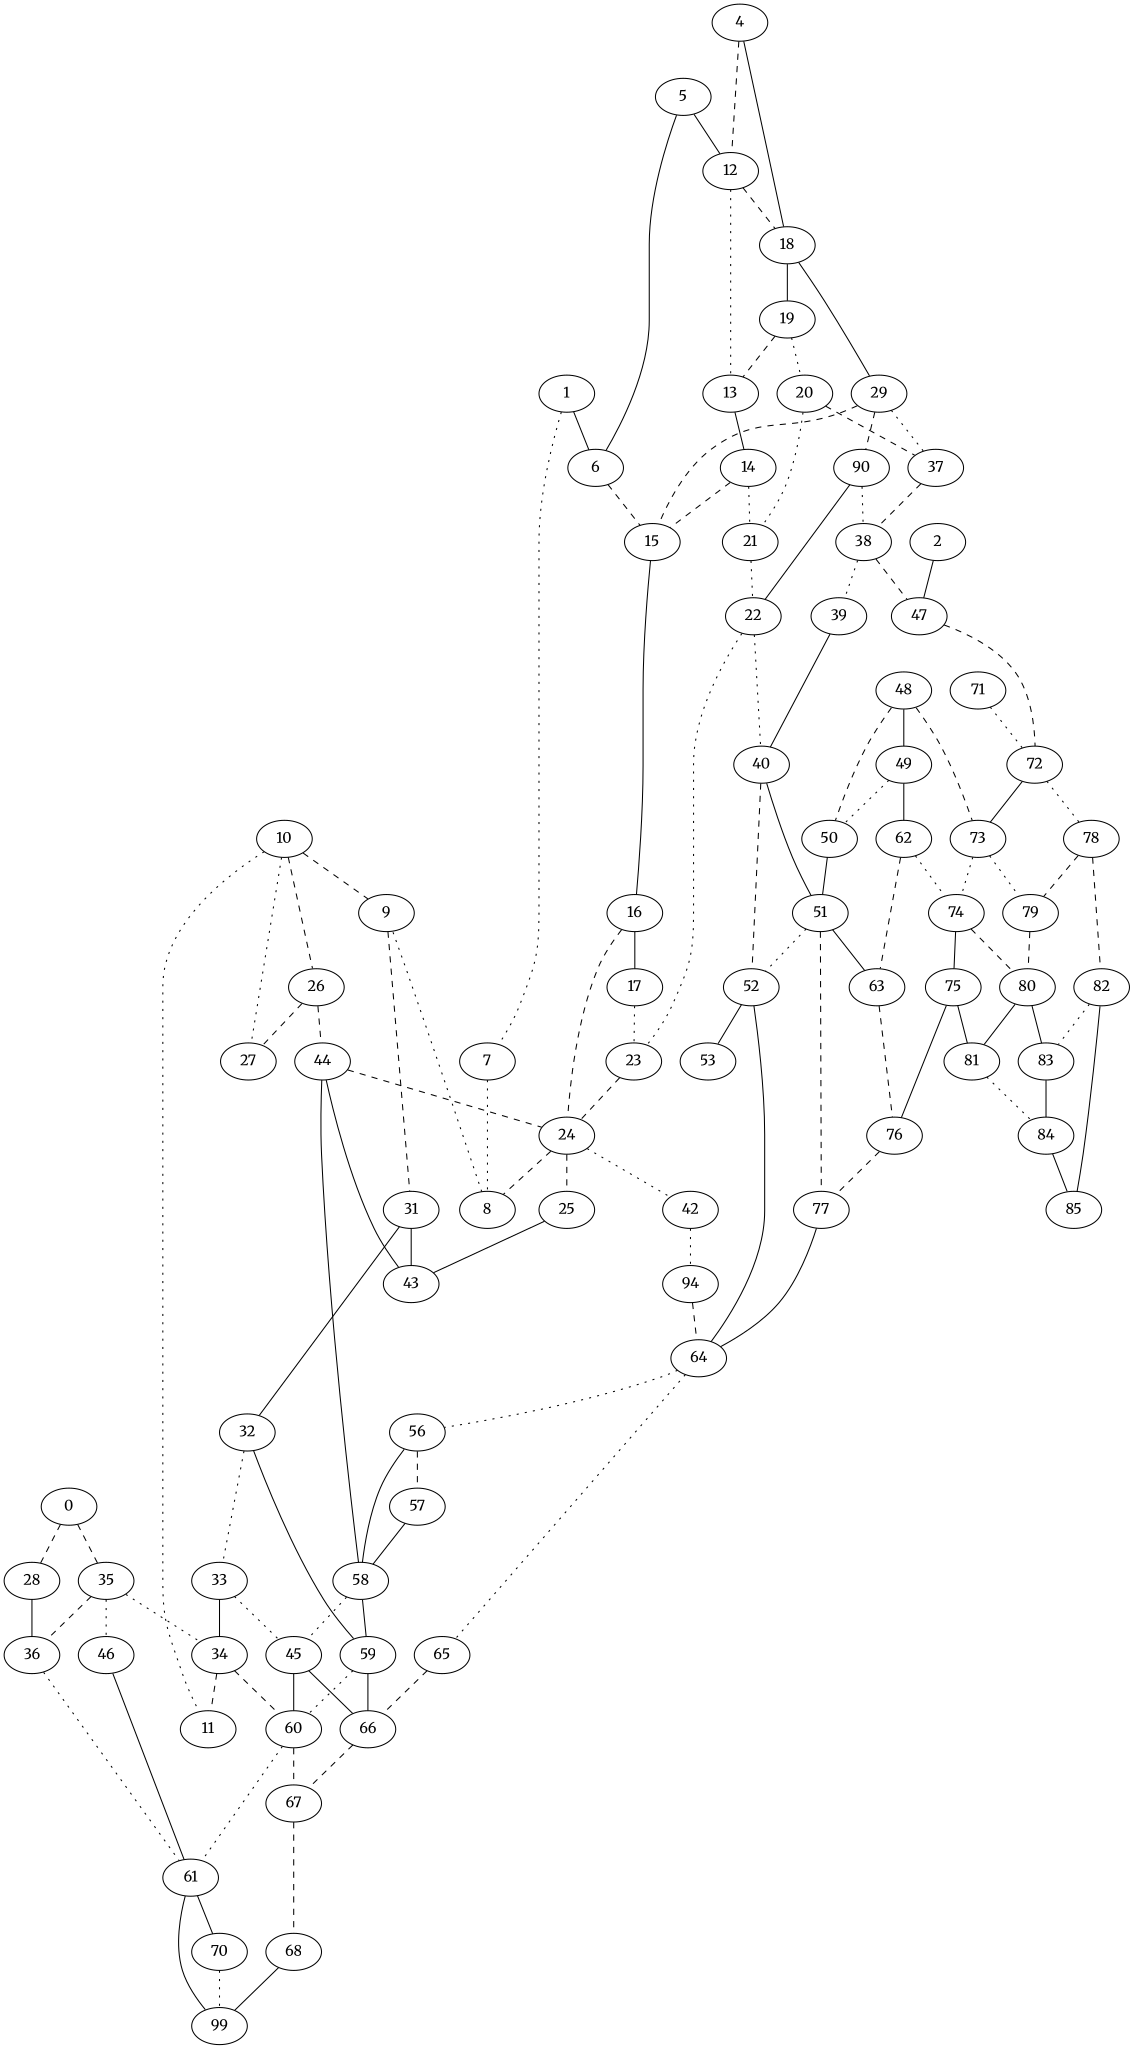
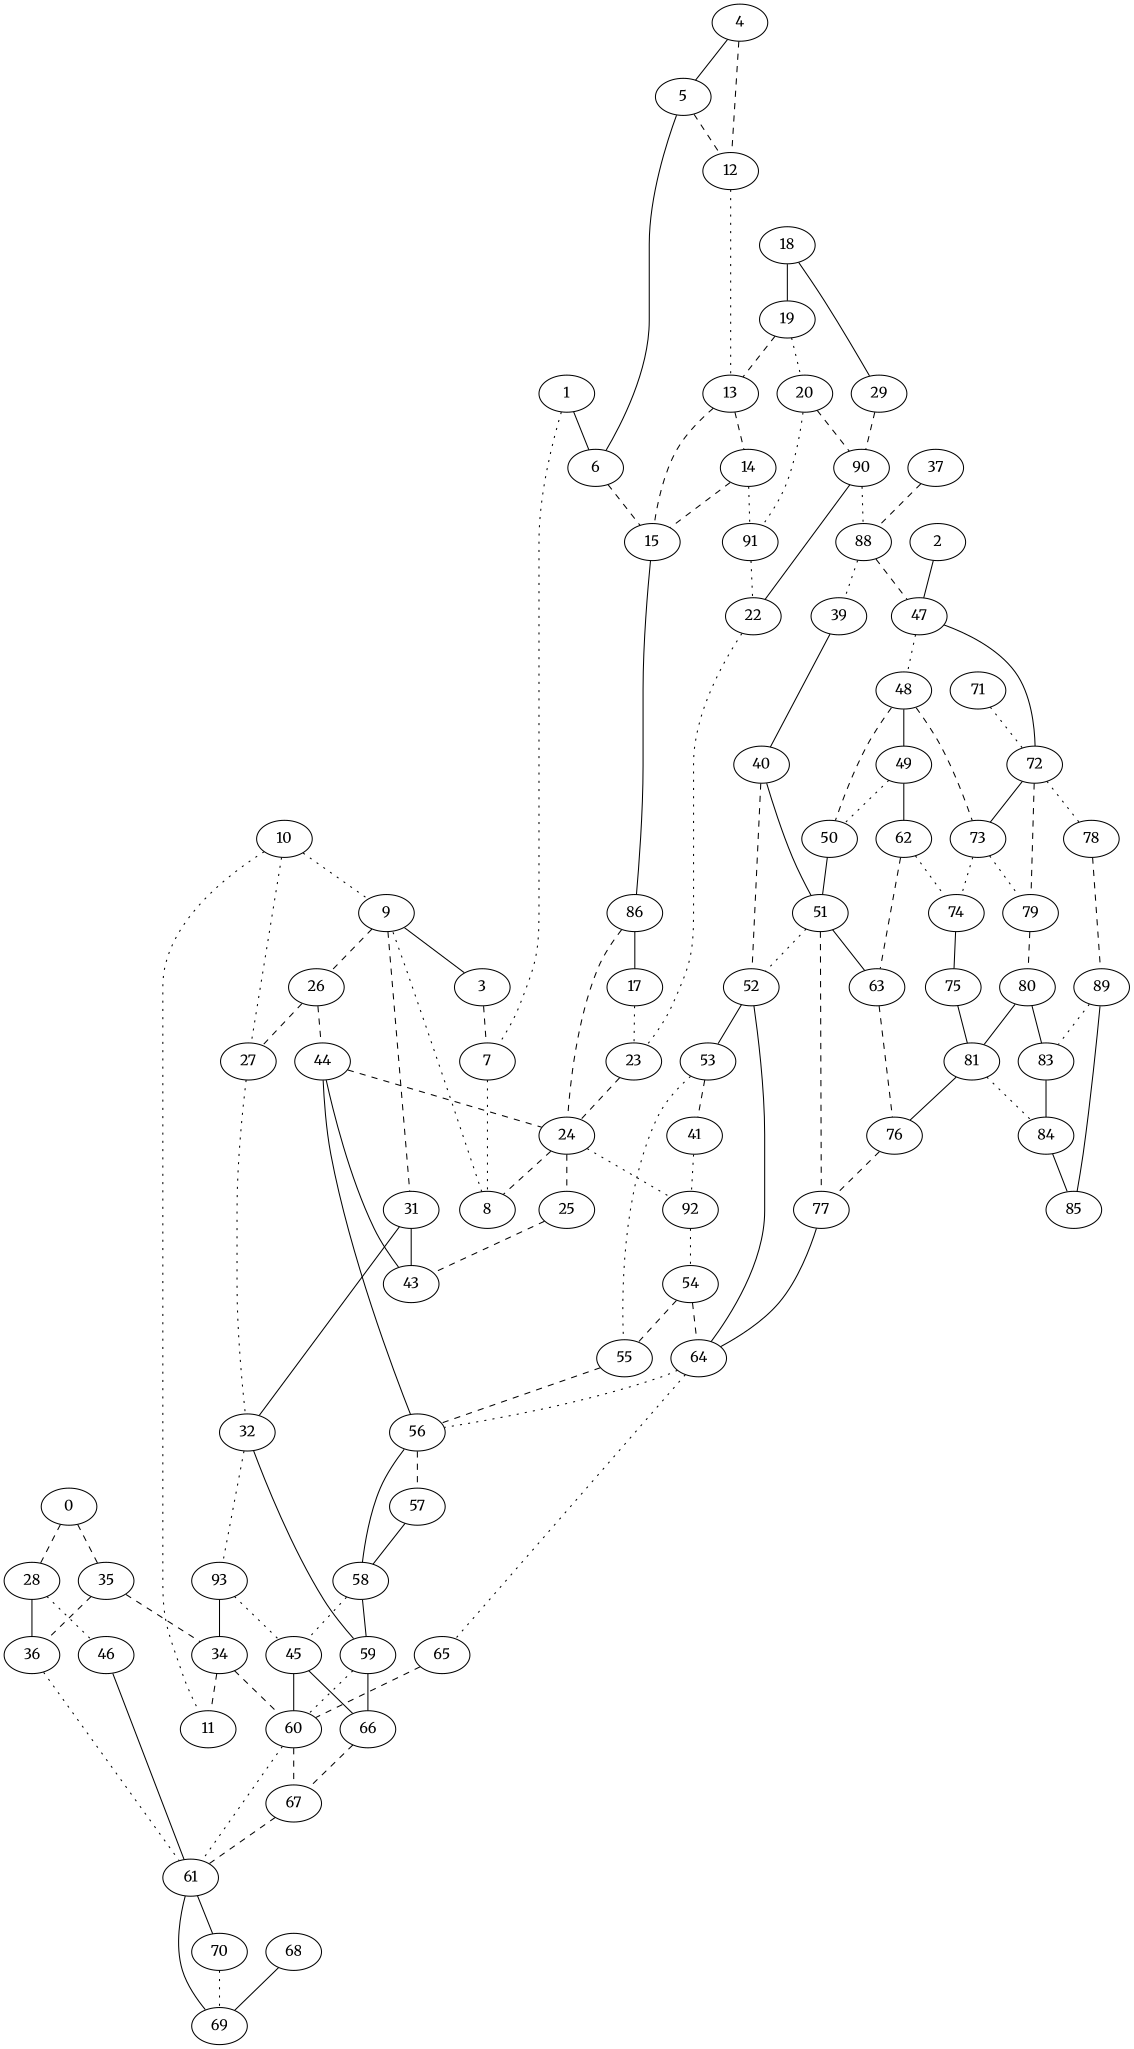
edge "5" -- "12": style solid -> dashed
edge "4" -- "18": now "4" -- "5"
edge "12" -- "18": removed
edge "13" -- "14": style solid -> dashed
edge "20" -- "37": now "20" -- "90"
edge "29" -- "37": removed
edge "29" -- "15": now "13" -- "15"
node "21": label "21" -> "91"
node "38": label "38" -> "88"
edge "47" -- "48": added
edge "47" -- "72": style dashed -> solid
edge "22" -- "40": removed
edge "10" -- "9": style dashed -> dotted
edge "78" -- "79": now "72" -- "79"
edge "10" -- "26": now "9" -- "26"
node "16": label "16" -> "86"
edge "74" -- "80": removed
node "3": added
node "82": label "82" -> "89"
edge "75" -- "76": now "81" -- "76"
node "41": added
node "42": label "42" -> "92"
edge "27" -- "32": added
edge "25" -- "43": style solid -> dashed
node "94": label "94" -> "54"
edge "44" -- "58": now "44" -- "56"
node "55": added
node "33": label "33" -> "93"
edge "35" -- "34": style dotted -> dashed
edge "35" -- "46": now "28" -- "46"
edge "65" -- "66": now "65" -- "60"
edge "67" -- "68": now "67" -- "61"
node "99": label "99" -> "69"
